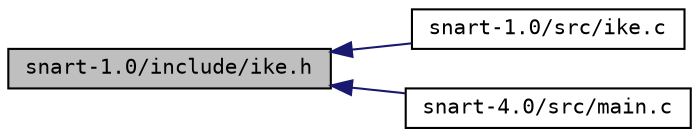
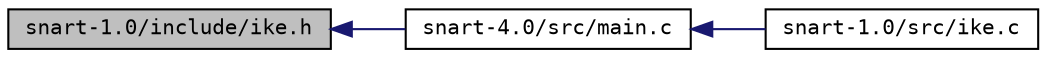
edge "snart-1.0/src/ike.c" -> "snart-1.0/include/ike.h": now "snart-1.0/src/ike.c" -> "snart-4.0/src/main.c"
